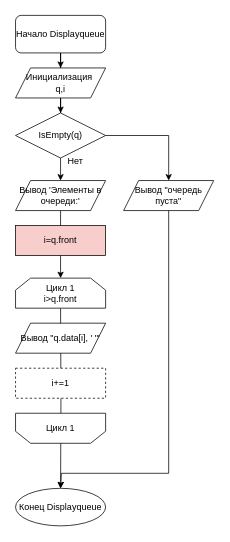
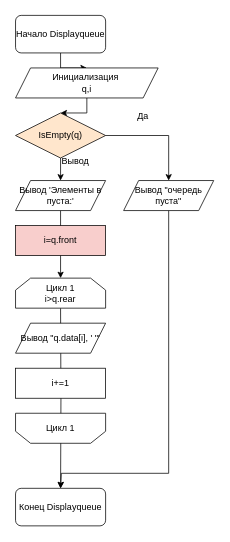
node "Инициализация q,i": size 90x30 -> 143x30
node "Да": added
node "IsEmpty(q)": fillcolor #ffffff -> #ffe6cc
node "Нет": label "Нет" -> "Вывод"
node "Вывод 'Элементы в очереди:'": label "Вывод 'Элементы в очереди:'" -> "Вывод 'Элементы в пуста:'"
node "Цикл 1 i>q.front": label "Цикл 1 i>q.front" -> "Цикл 1 i>q.rear"
node "i+=1": style dashed -> solid
node "Конец Displayqueue": shape ellipse -> rounded rectangle
